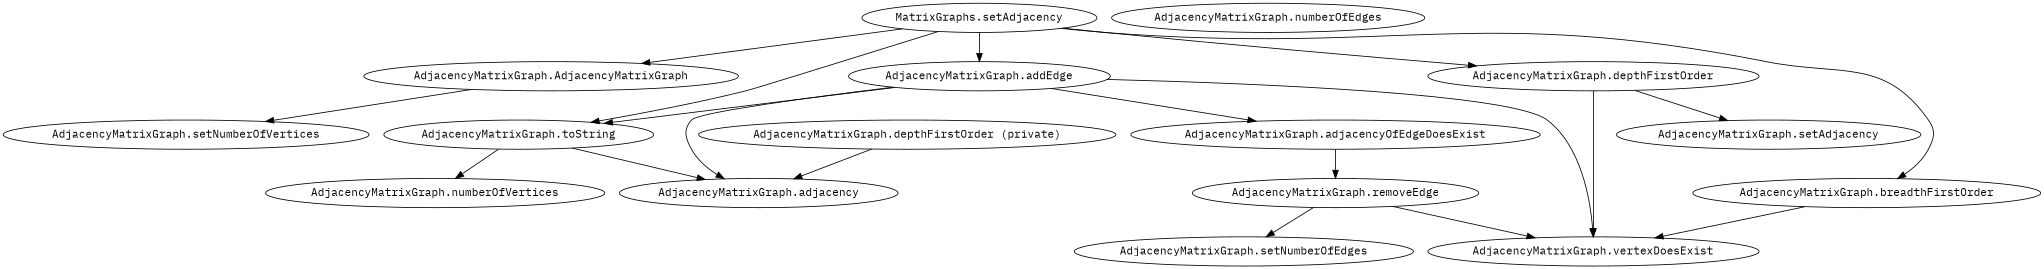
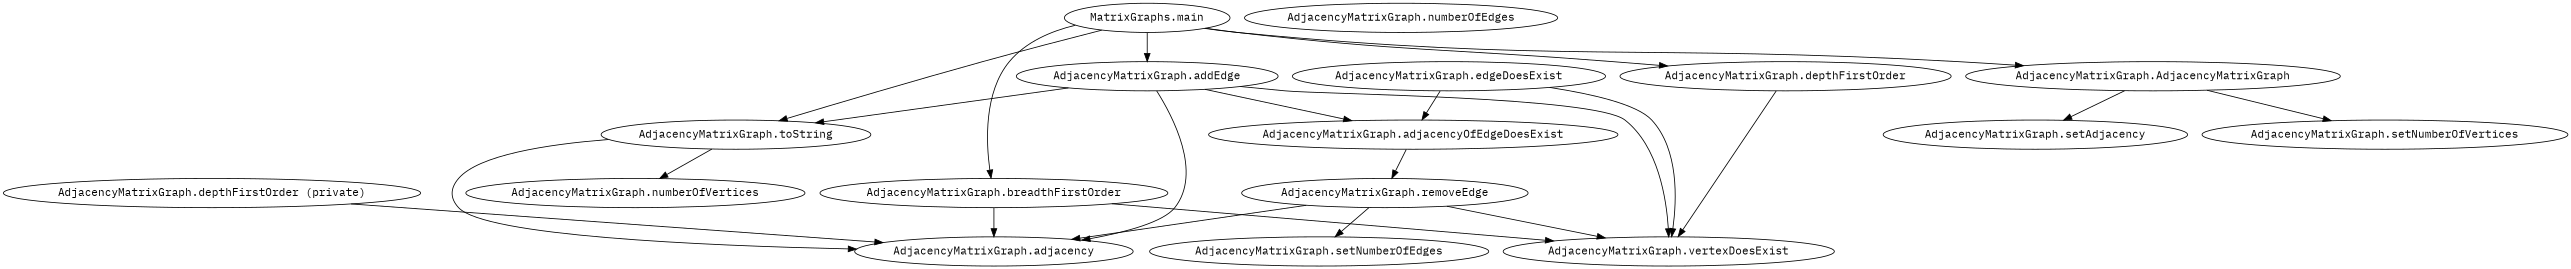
node "MatrixGraphs.setAdjacency": label "MatrixGraphs.setAdjacency" -> "MatrixGraphs.main"
node "AdjacencyMatrixGraph.edgeDoesExist": added
edge "AdjacencyMatrixGraph.depthFirstOrder" -> "AdjacencyMatrixGraph.setAdjacency": now "AdjacencyMatrixGraph.AdjacencyMatrixGraph" -> "AdjacencyMatrixGraph.setAdjacency"
edge "AdjacencyMatrixGraph.breadthFirstOrder" -> "AdjacencyMatrixGraph.adjacency": added
edge "AdjacencyMatrixGraph.removeEdge" -> "AdjacencyMatrixGraph.adjacency": added
